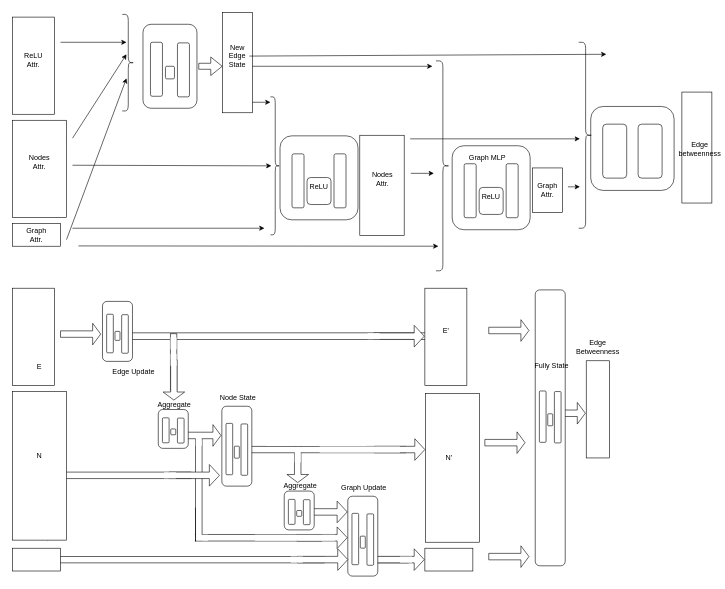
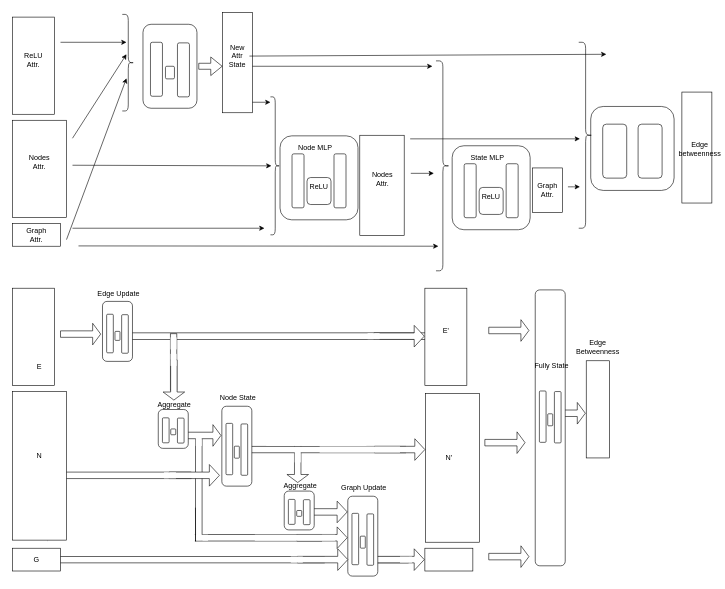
node "New Edge State": label "New Edge State" -> "New Attr State"
node "Node MLP": added
node "Graph MLP": label "Graph MLP" -> "State MLP"
node "Edge Update": moved (134, 372) -> (119, 294)
node "G": added
